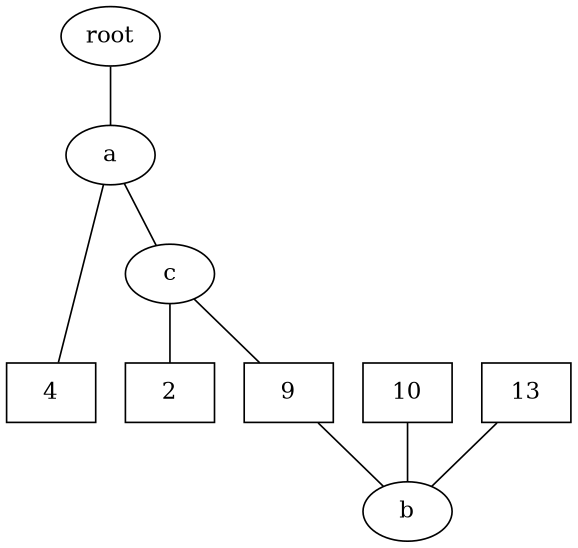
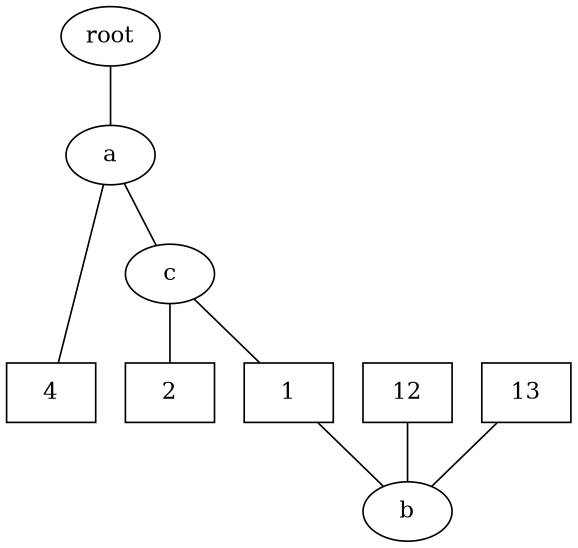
node "9": label "9" -> "1"
node "10": label "10" -> "12"
